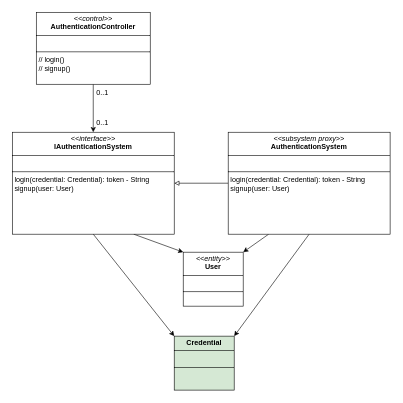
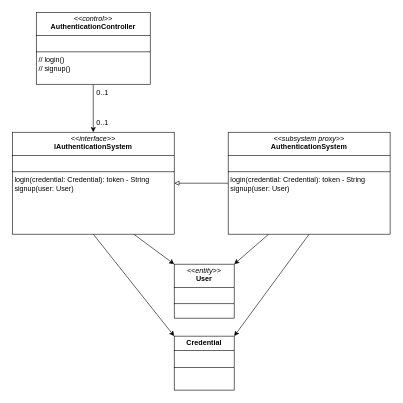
node "<<entity>> User": moved (213, 279) -> (204, 291)
node "Credential": fillcolor #d5e8d4 -> #ffffff
